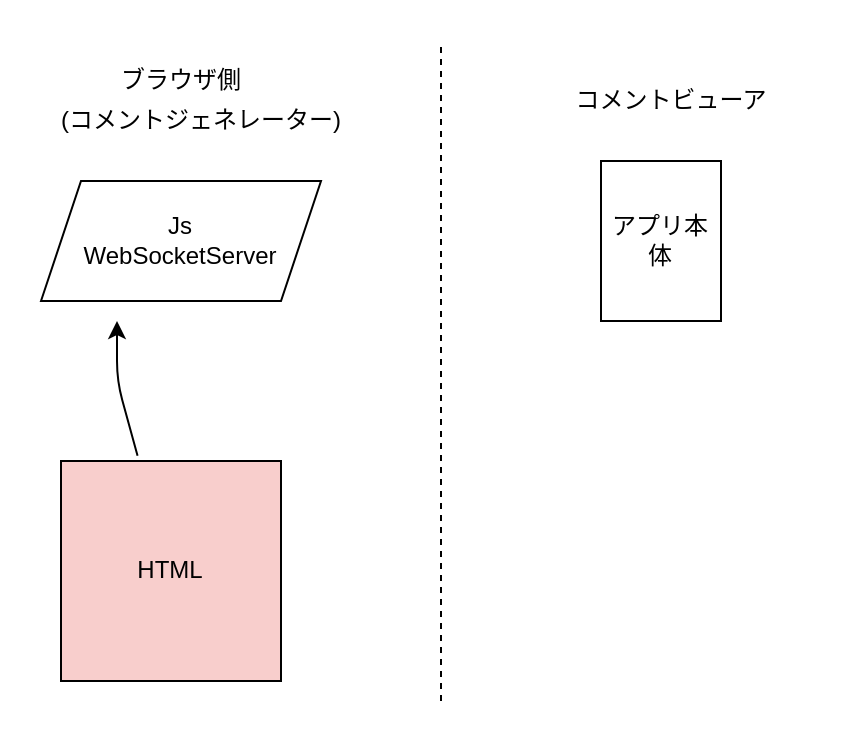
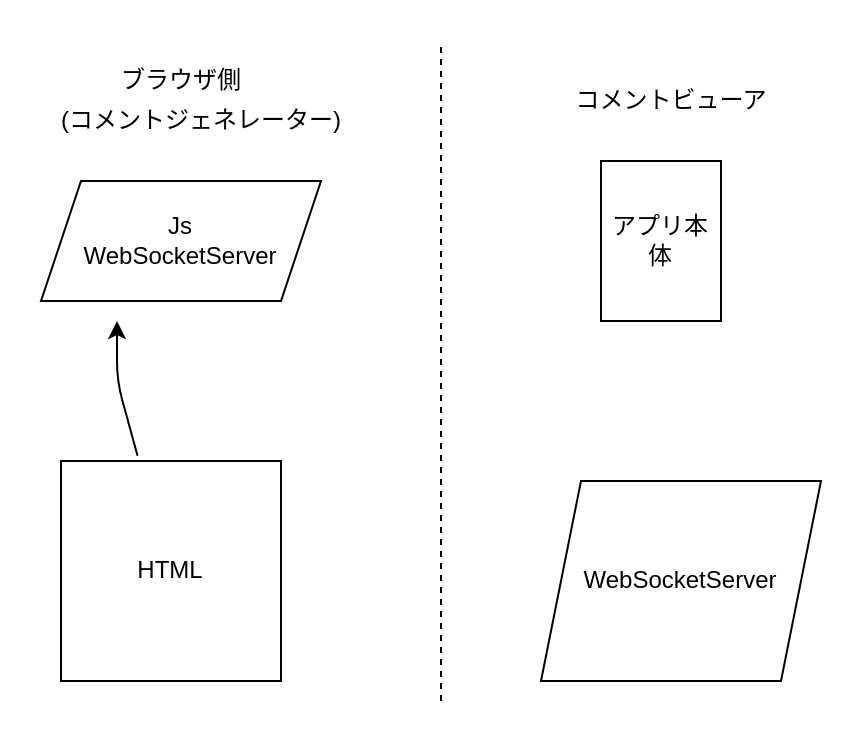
node "HTML": fillcolor #f8cecc -> #ffffff
node "WebSocketServer": added
